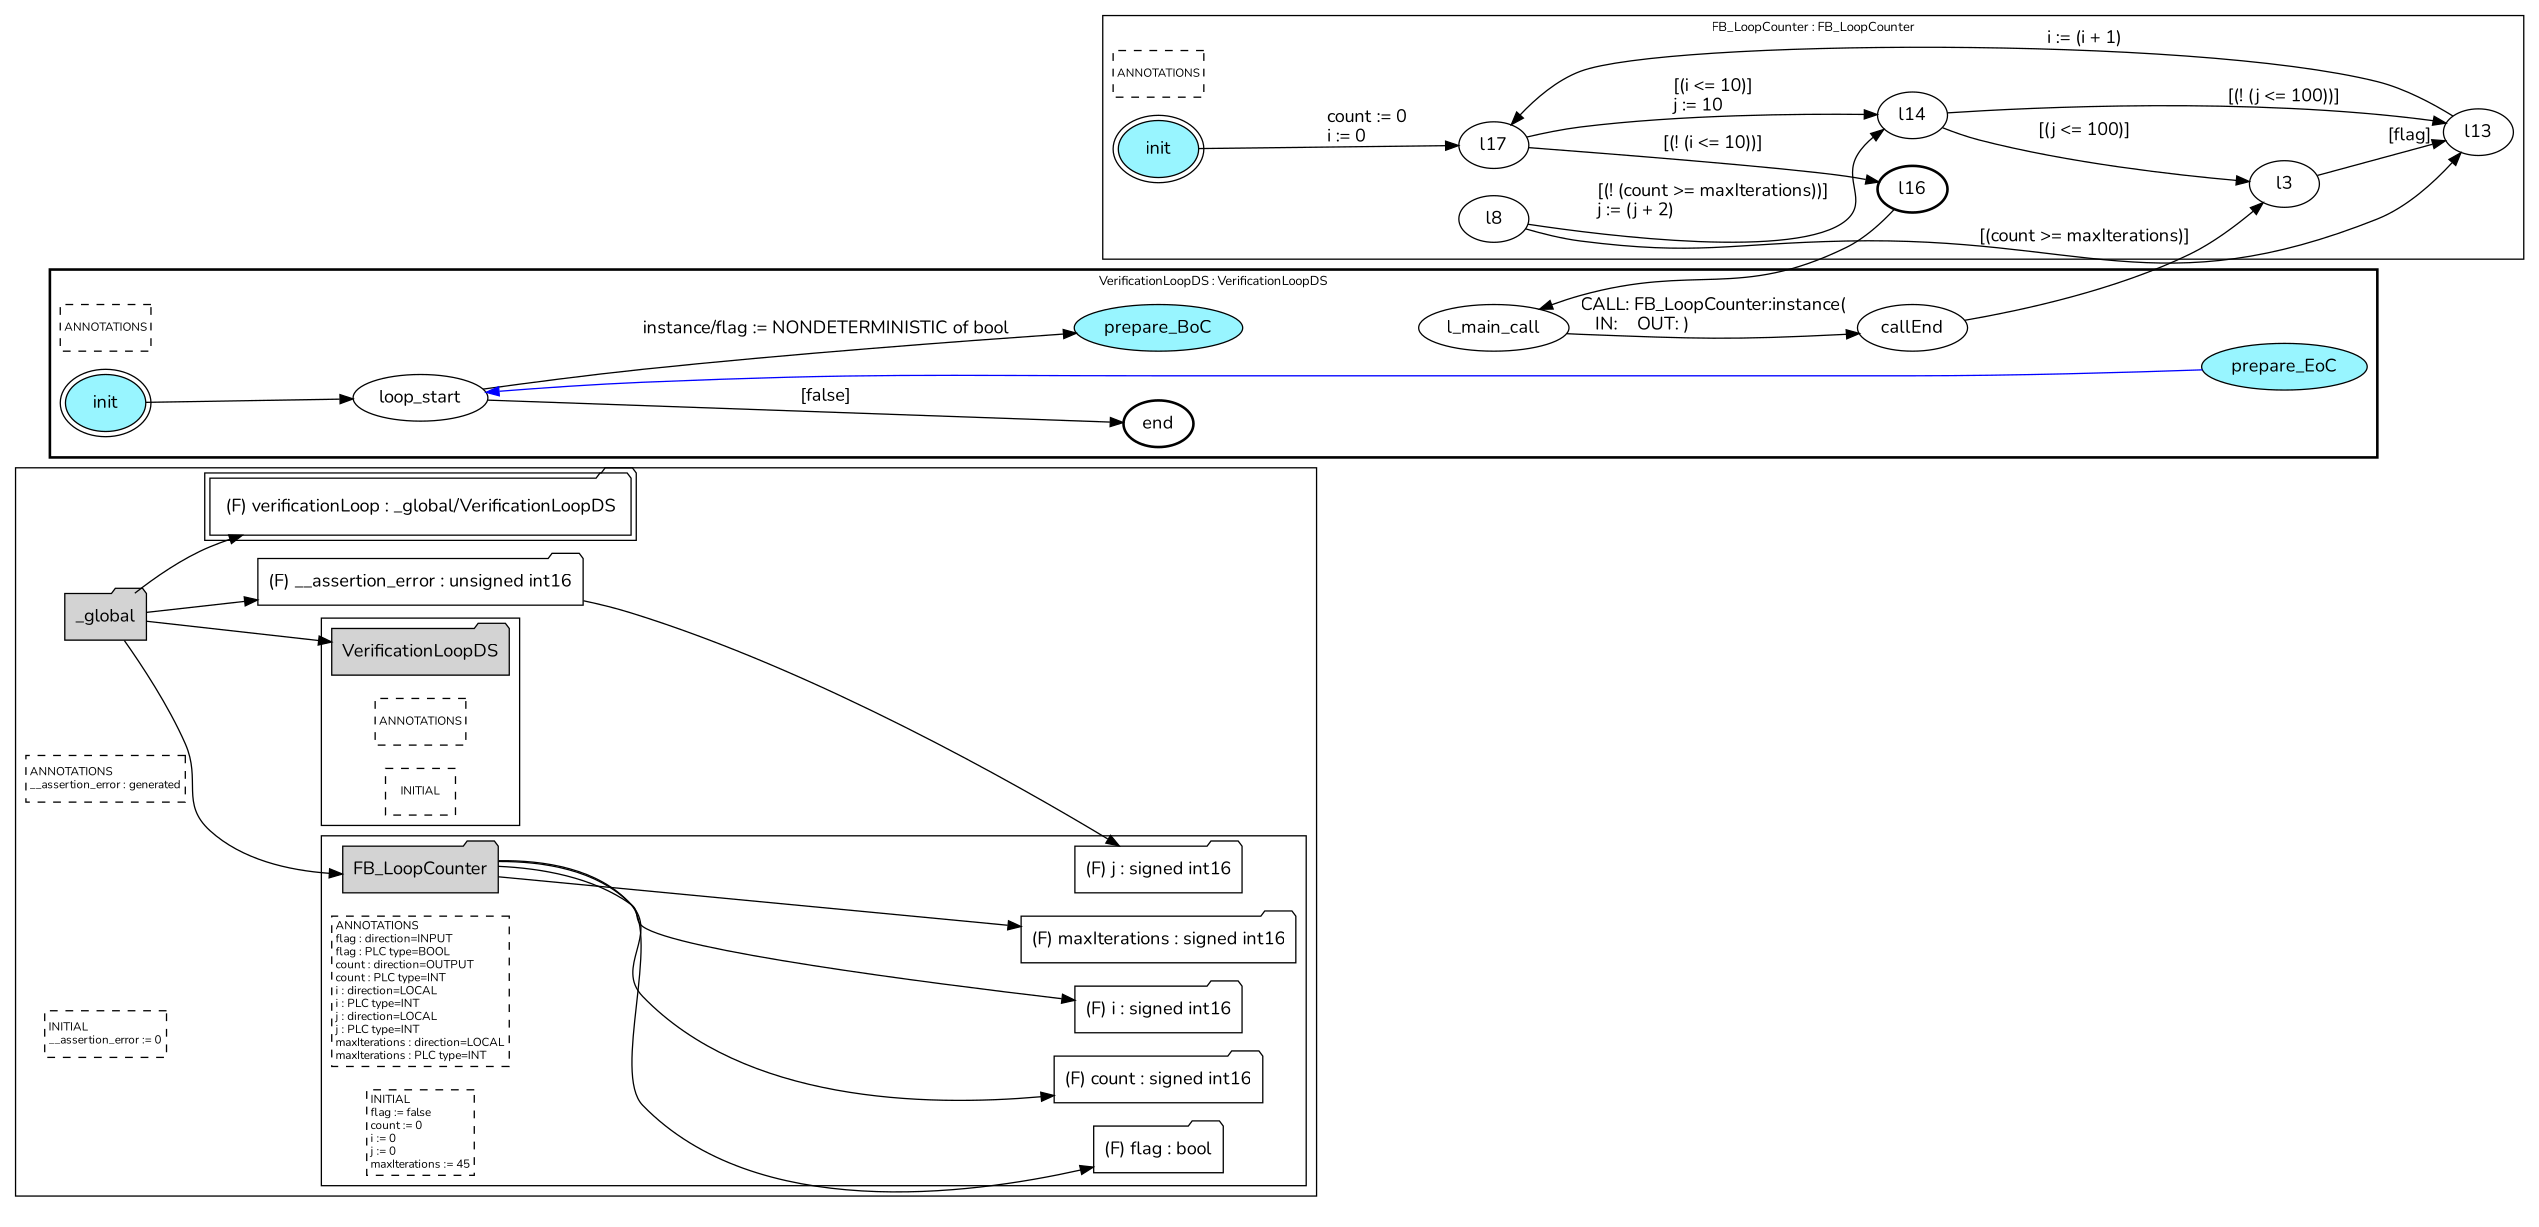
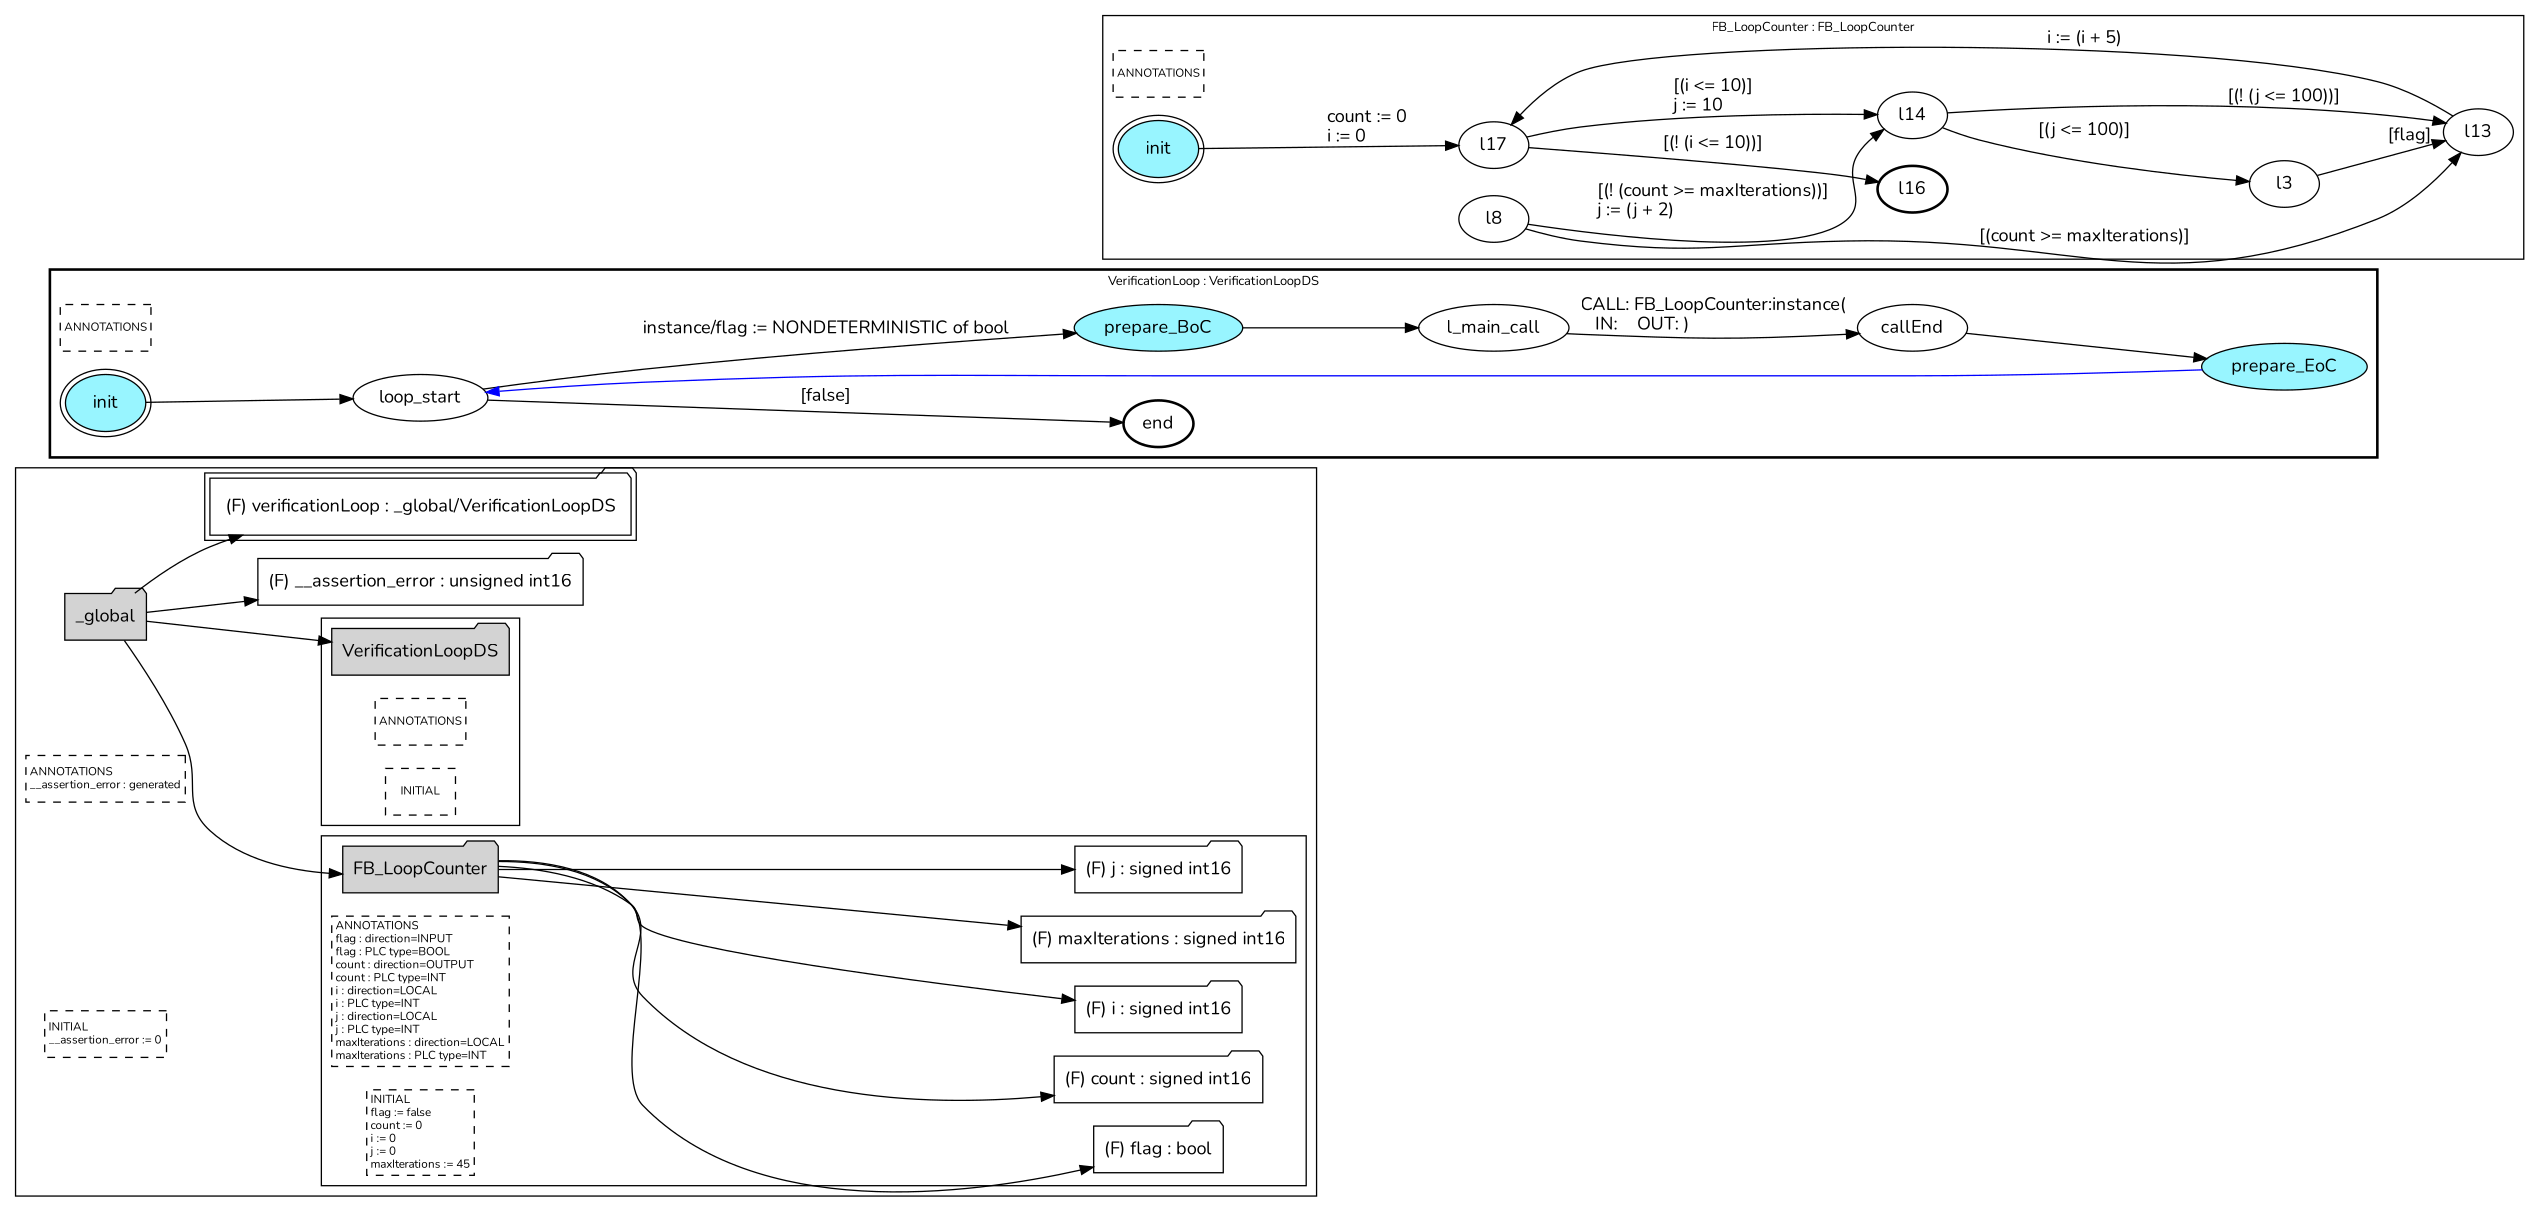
edge "l13" -> "l17": label "i := (i + 1)" -> "i := (i + 5)"
edge "l16" -> "l_main_call": now "prepare_BoC" -> "l_main_call"
cluster "VerificationLoopDS : VerificationLoopDS": label "VerificationLoopDS : VerificationLoopDS" -> "VerificationLoop : VerificationLoopDS"
edge "callEnd" -> "l3": now "callEnd" -> "prepare_EoC"
edge "(F) __assertion_error : unsigned int16" -> "(F) j : signed int16": now "FB_LoopCounter" -> "(F) j : signed int16"
